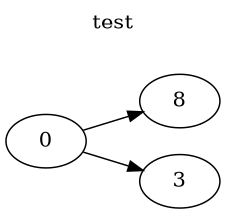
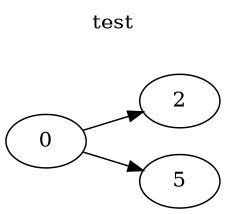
node "8": label "8" -> "2"
node "3": label "3" -> "5"
